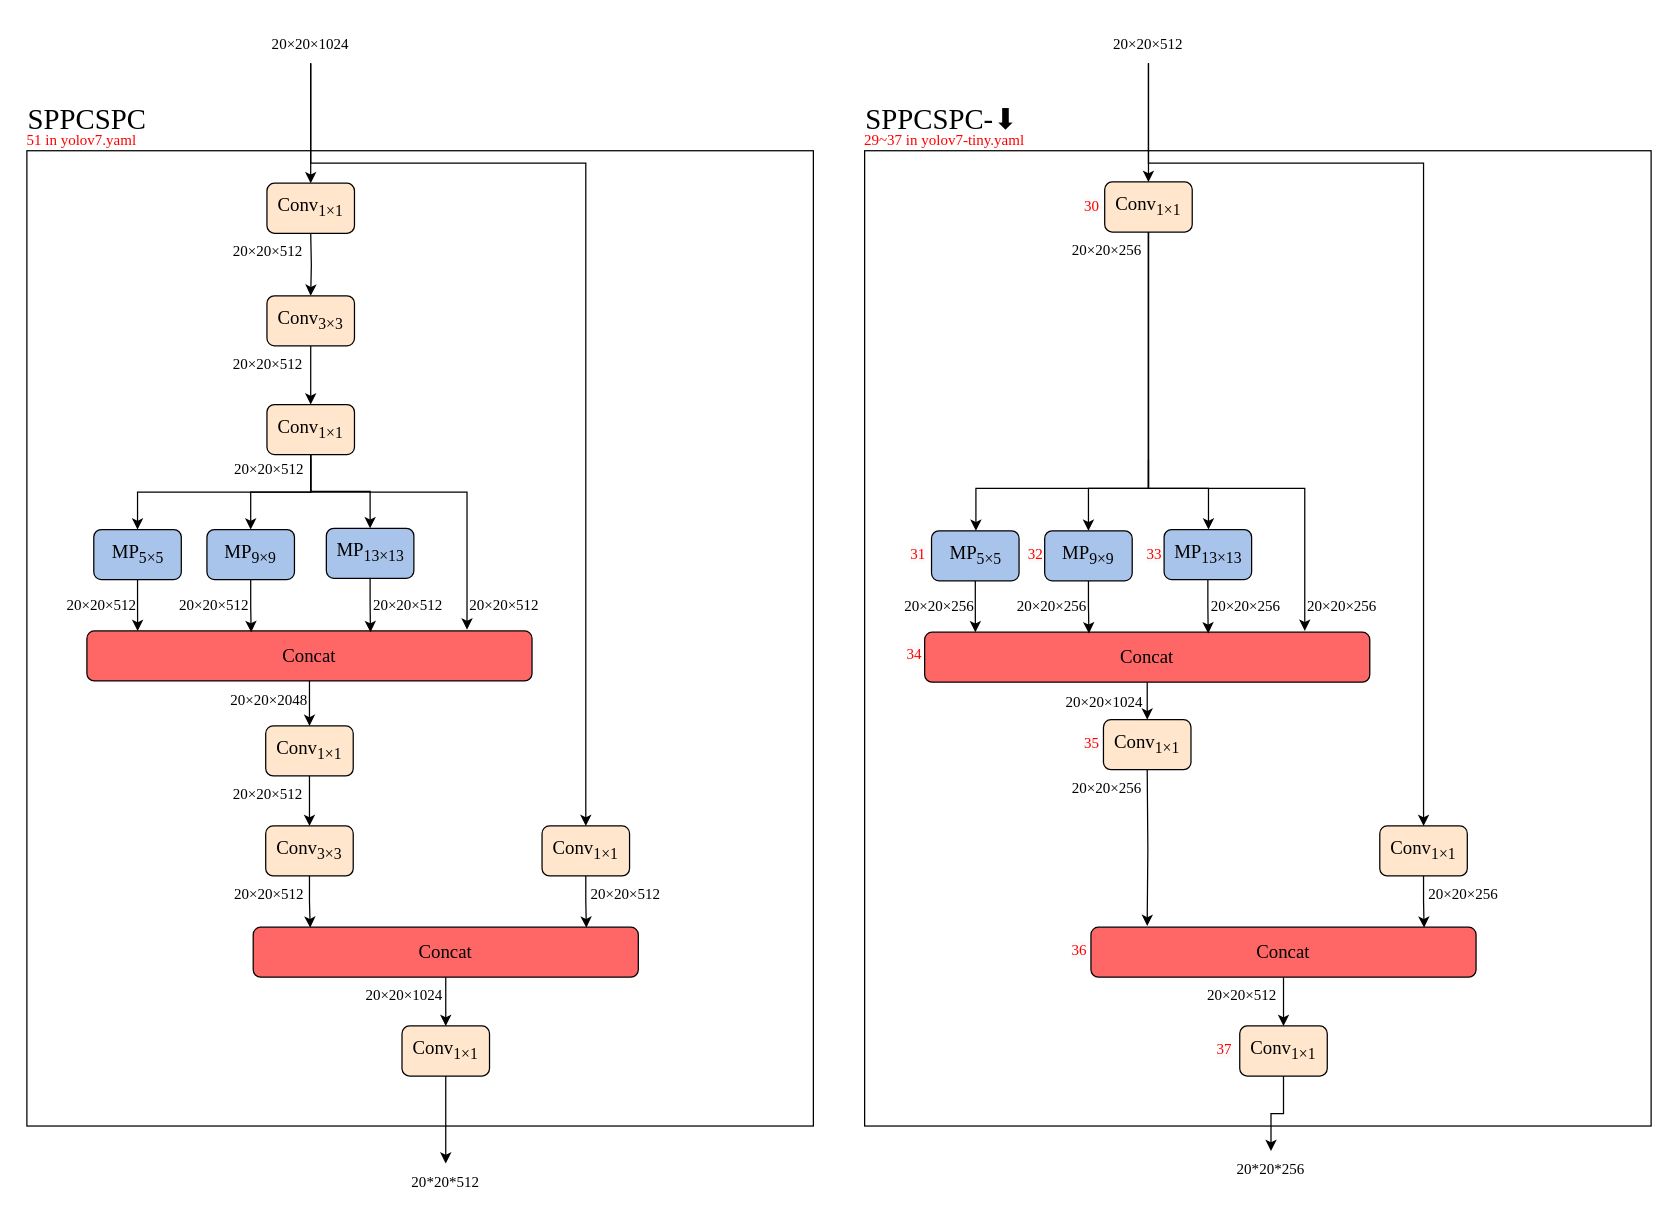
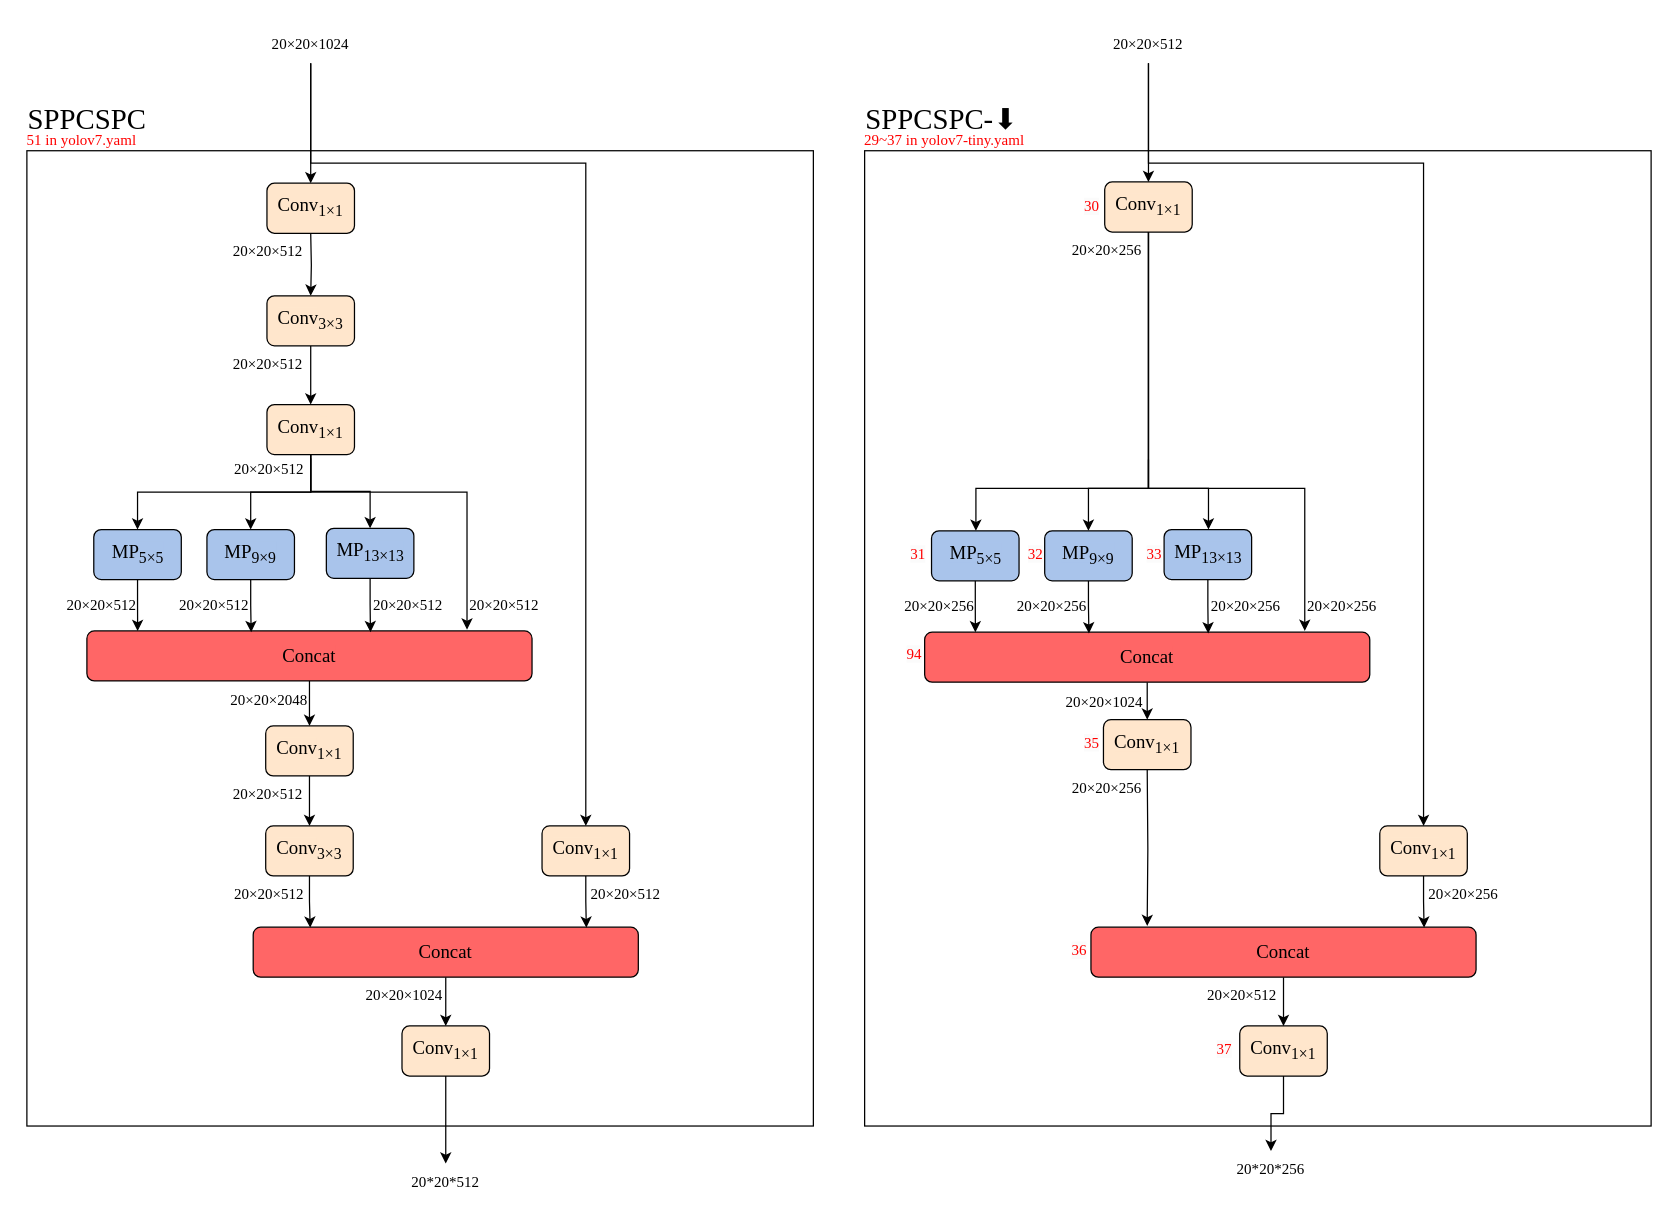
node "34": label "34" -> "94"
